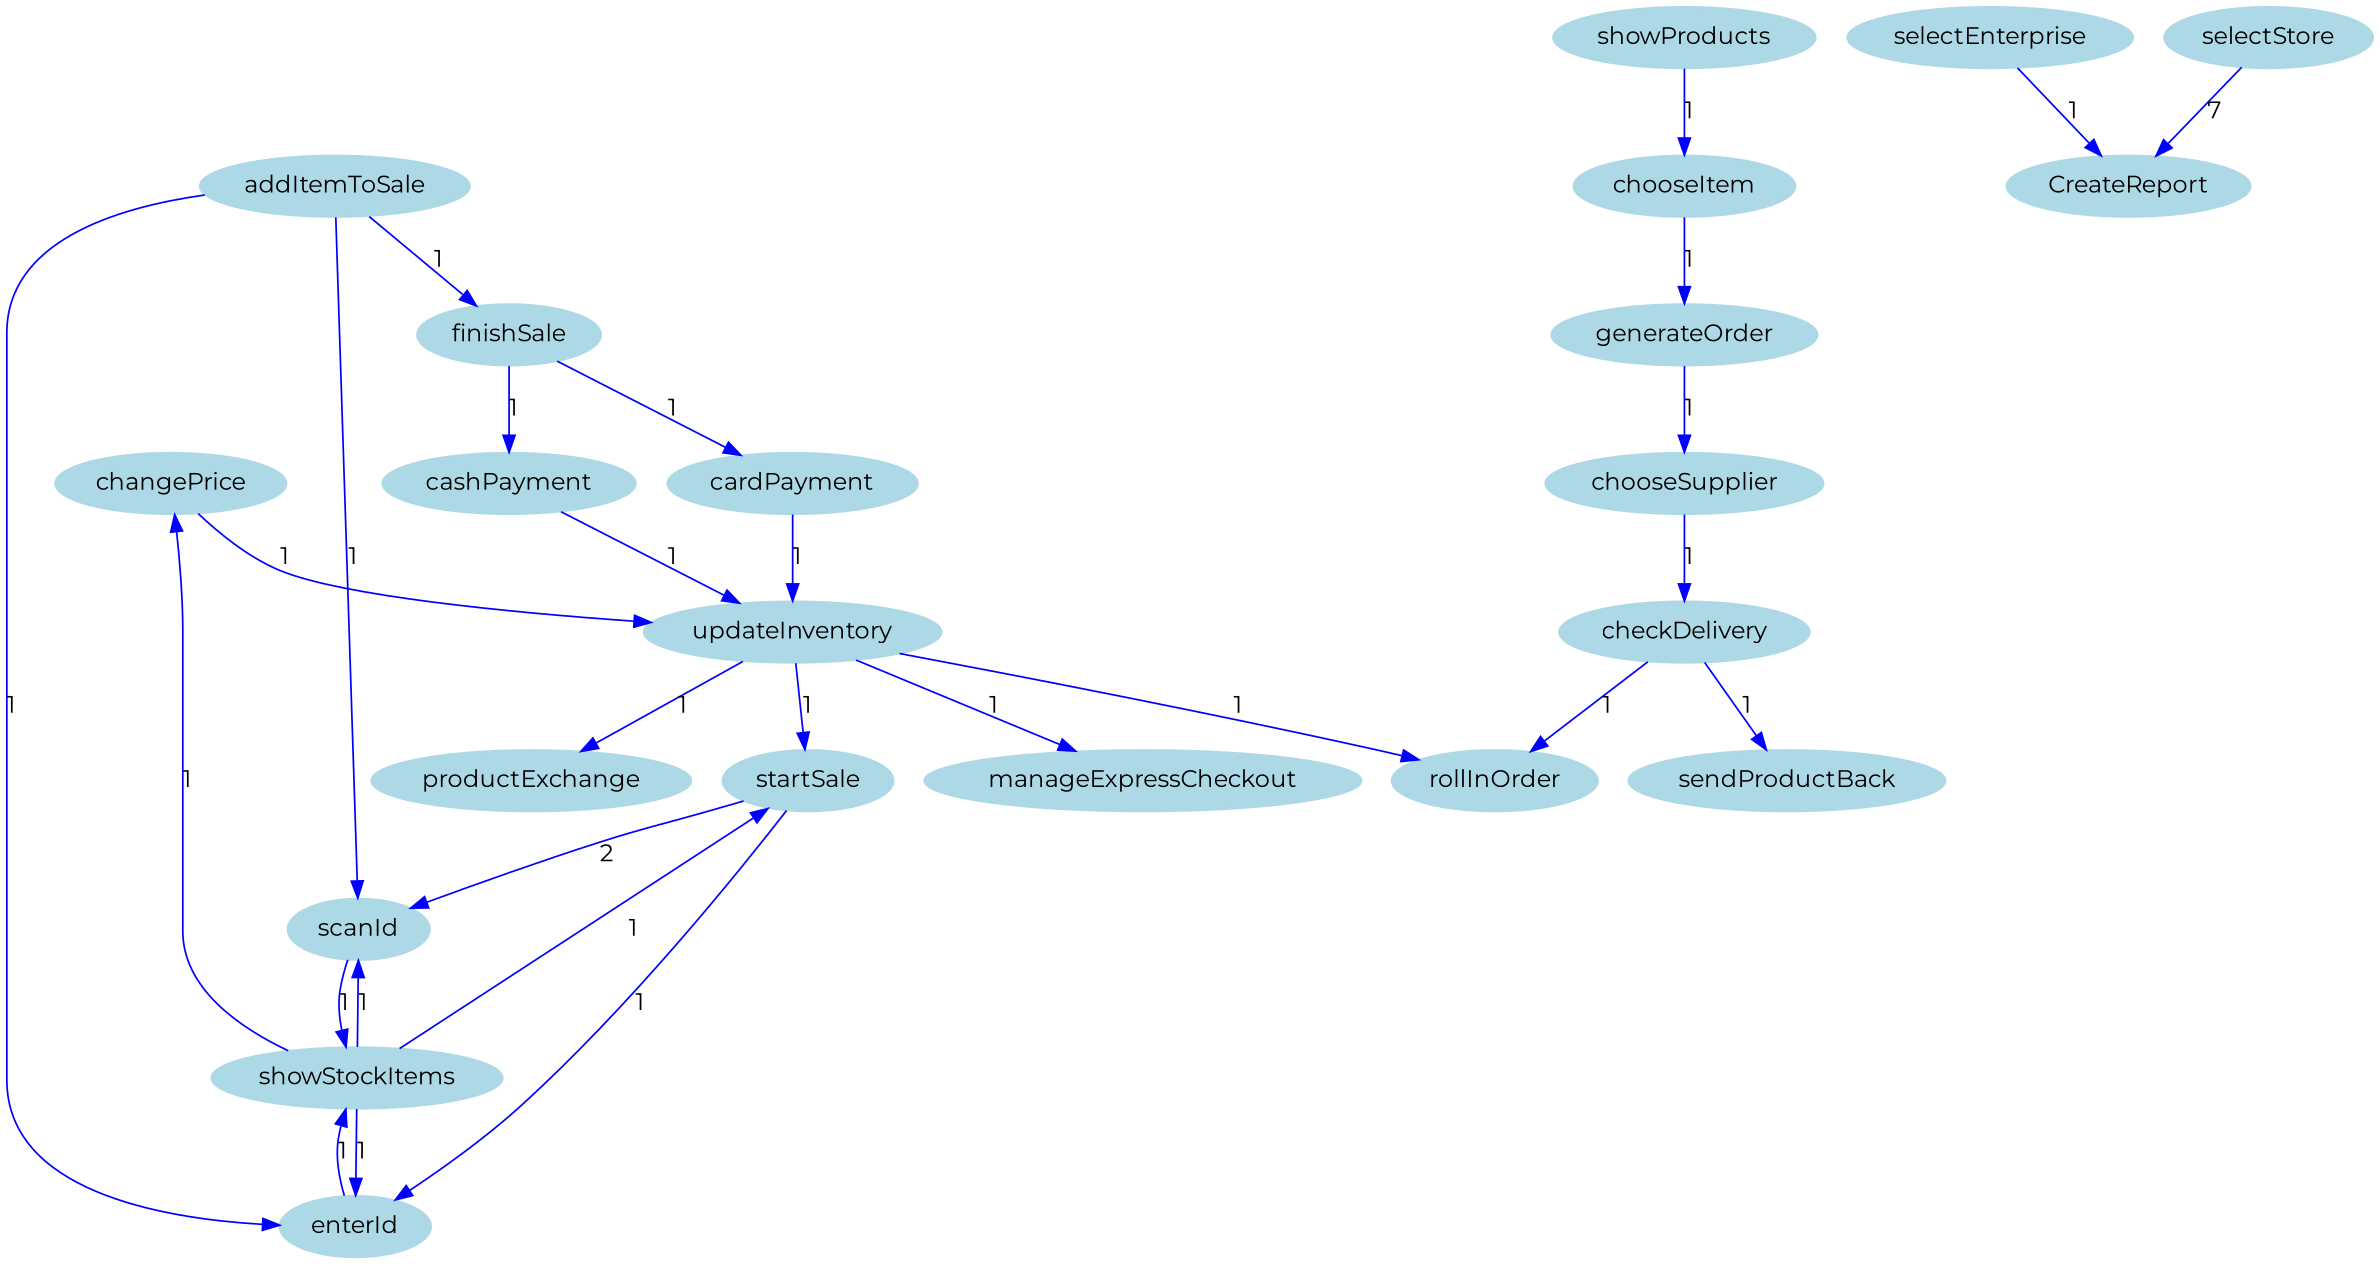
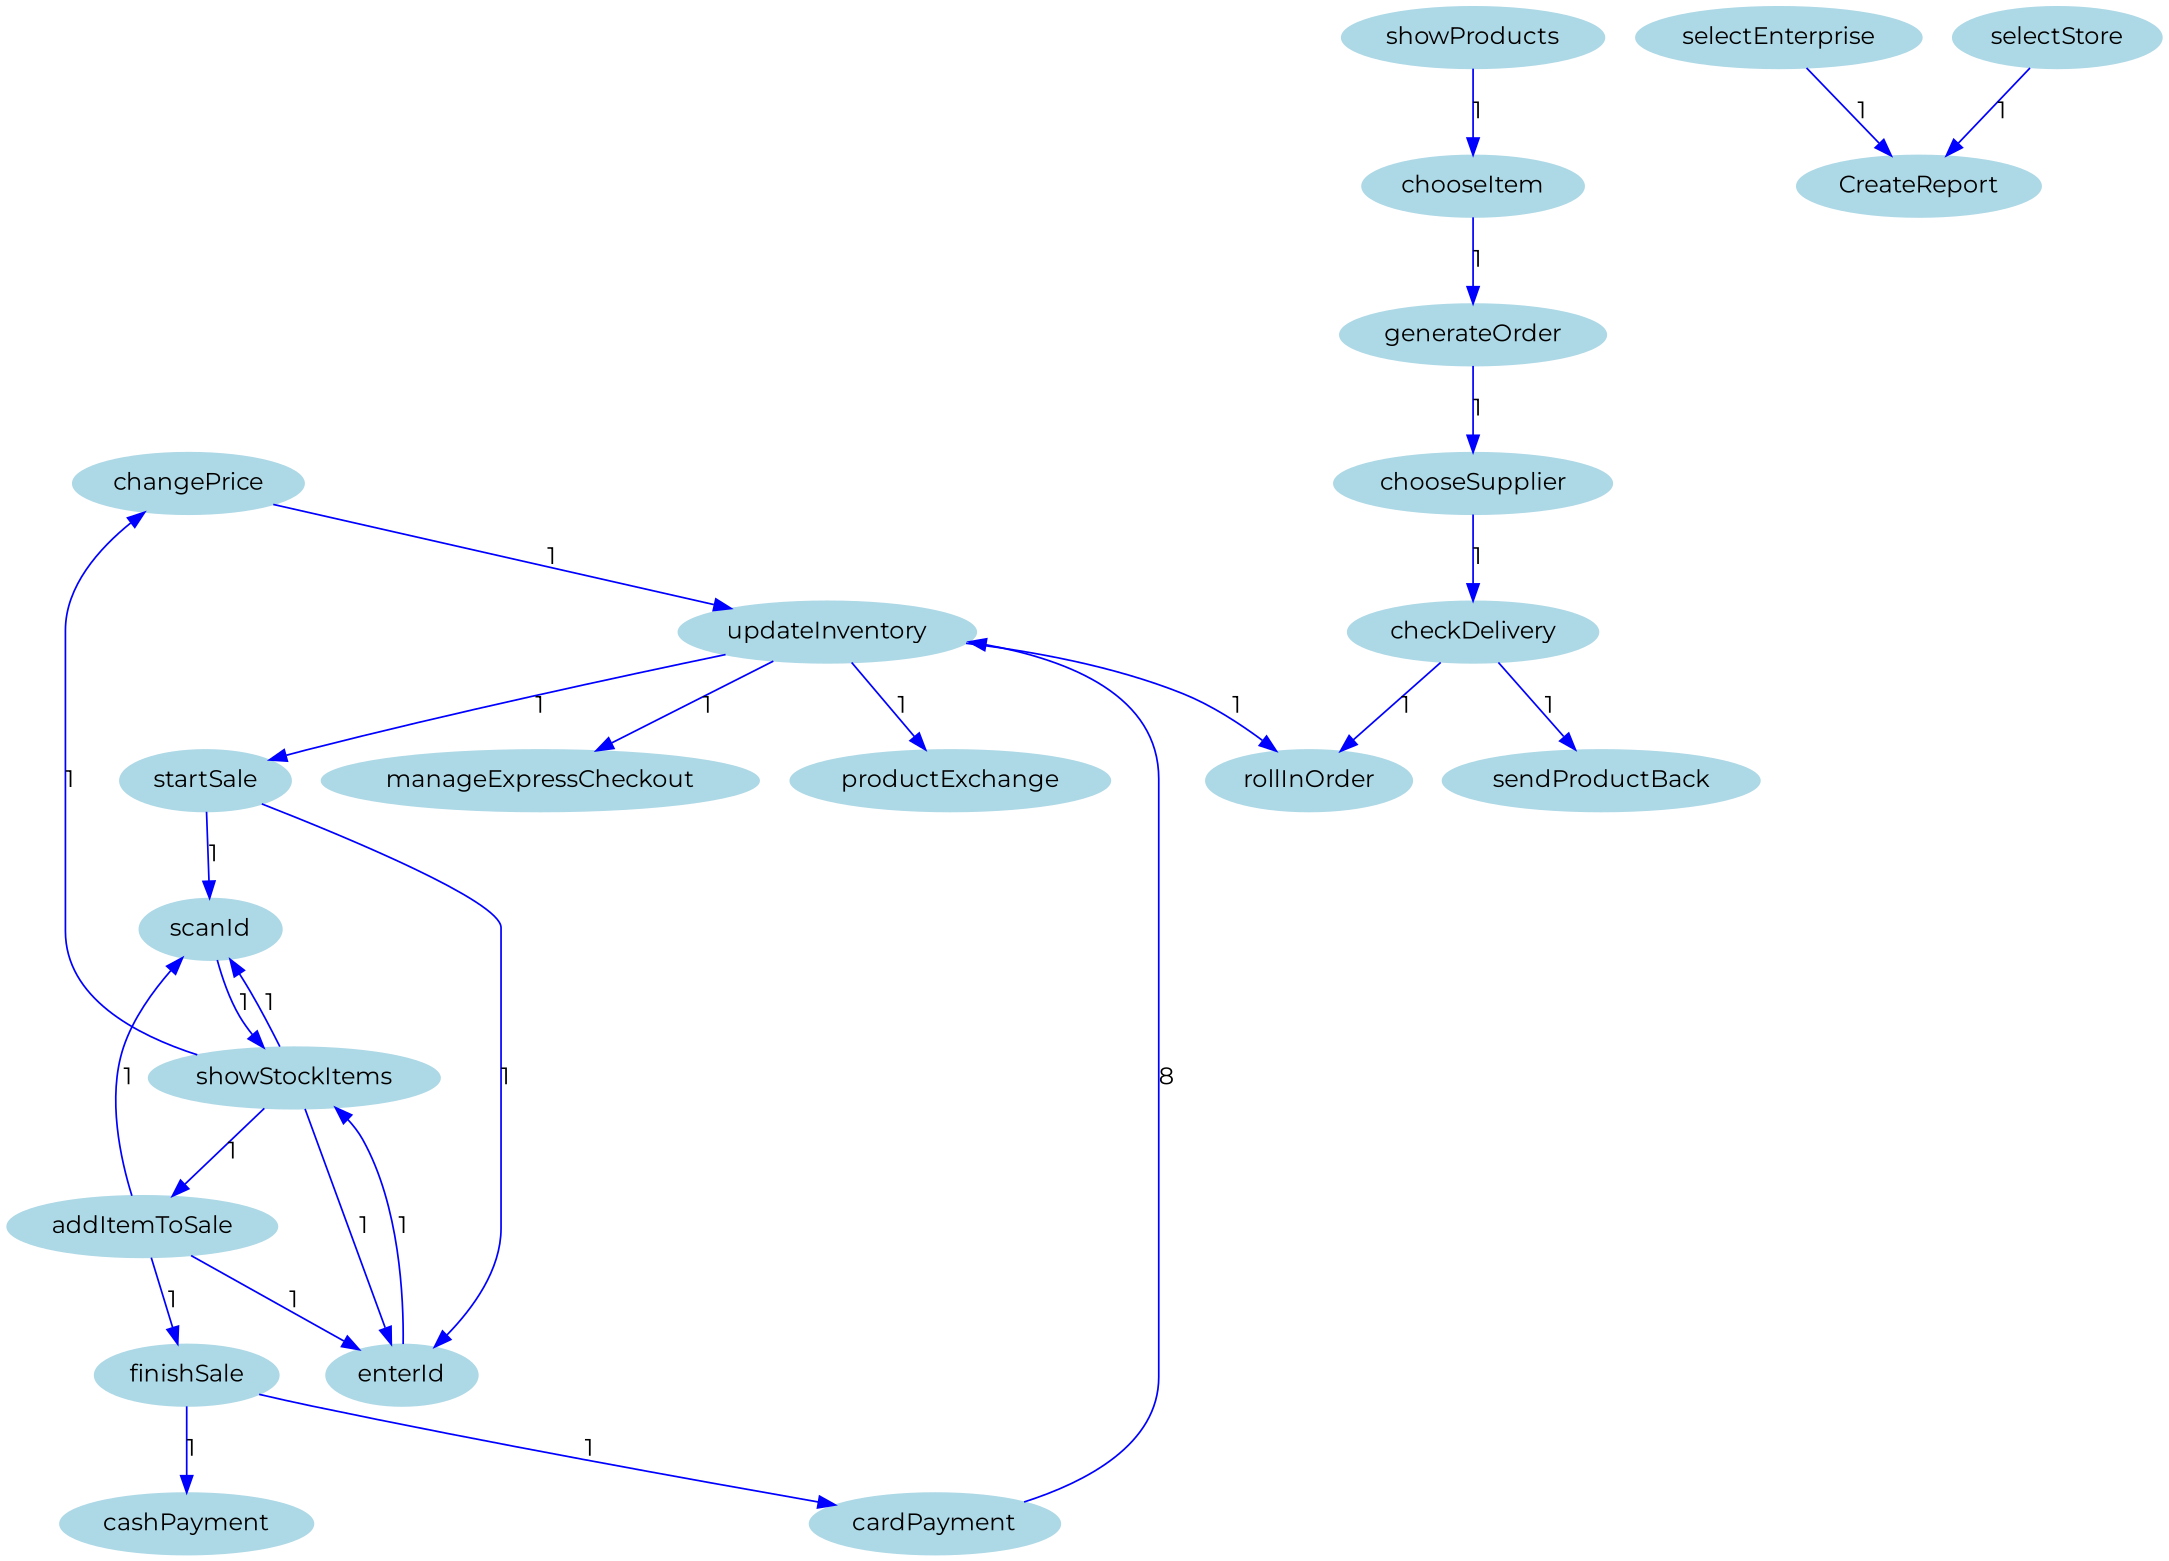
edge "selectStore" -> "CreateReport": label "7" -> "1"
edge "cashPayment" -> "updateInventory": removed, label "1"
edge "cardPayment" -> "updateInventory": label "1" -> "8"
edge "startSale" -> "scanId": label "2" -> "1"
edge "showStockItems" -> "startSale": now "showStockItems" -> "addItemToSale"
